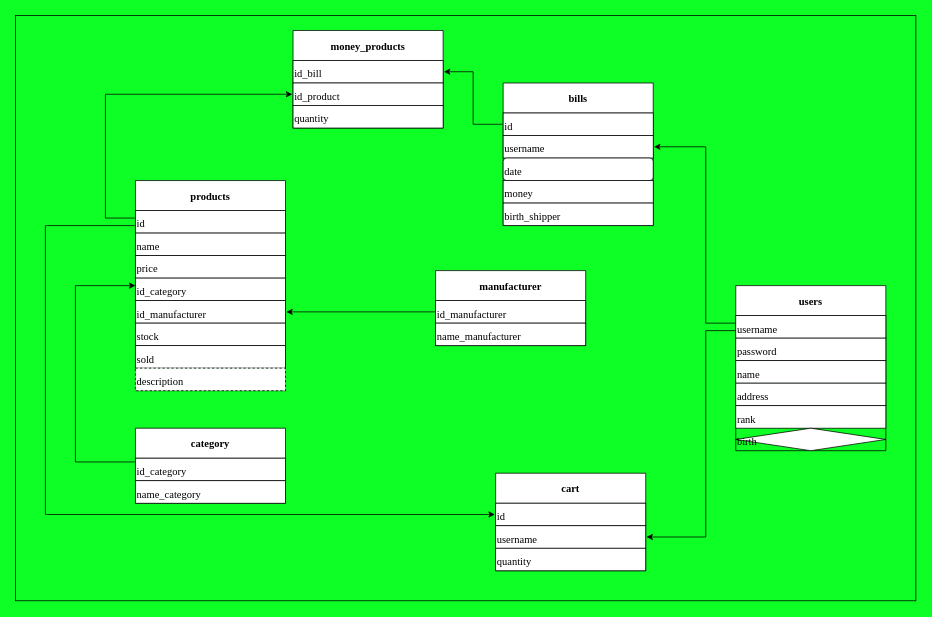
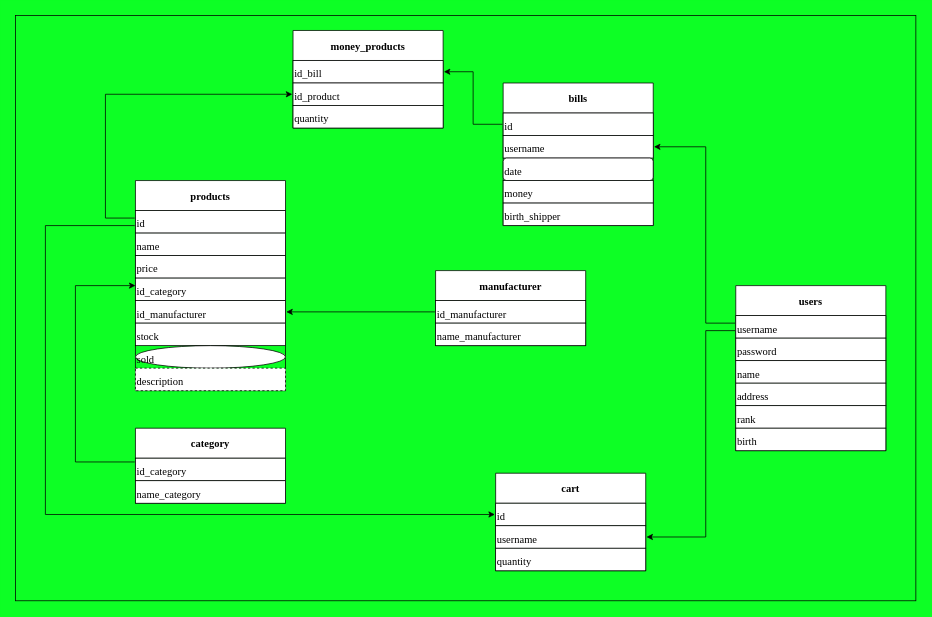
node "sold": shape rectangle -> ellipse
node "birth": shape diamond -> rectangle
